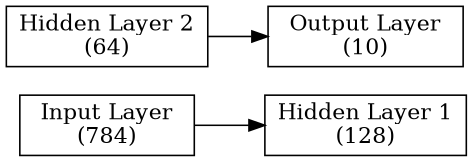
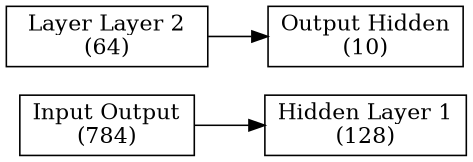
node "Hidden Layer 2 (64)": label "Hidden Layer 2 (64)" -> "Layer Layer 2 (64)"
node "Output Layer (10)": label "Output Layer (10)" -> "Output Hidden (10)"
node "Input Layer (784)": label "Input Layer (784)" -> "Input Output (784)"
